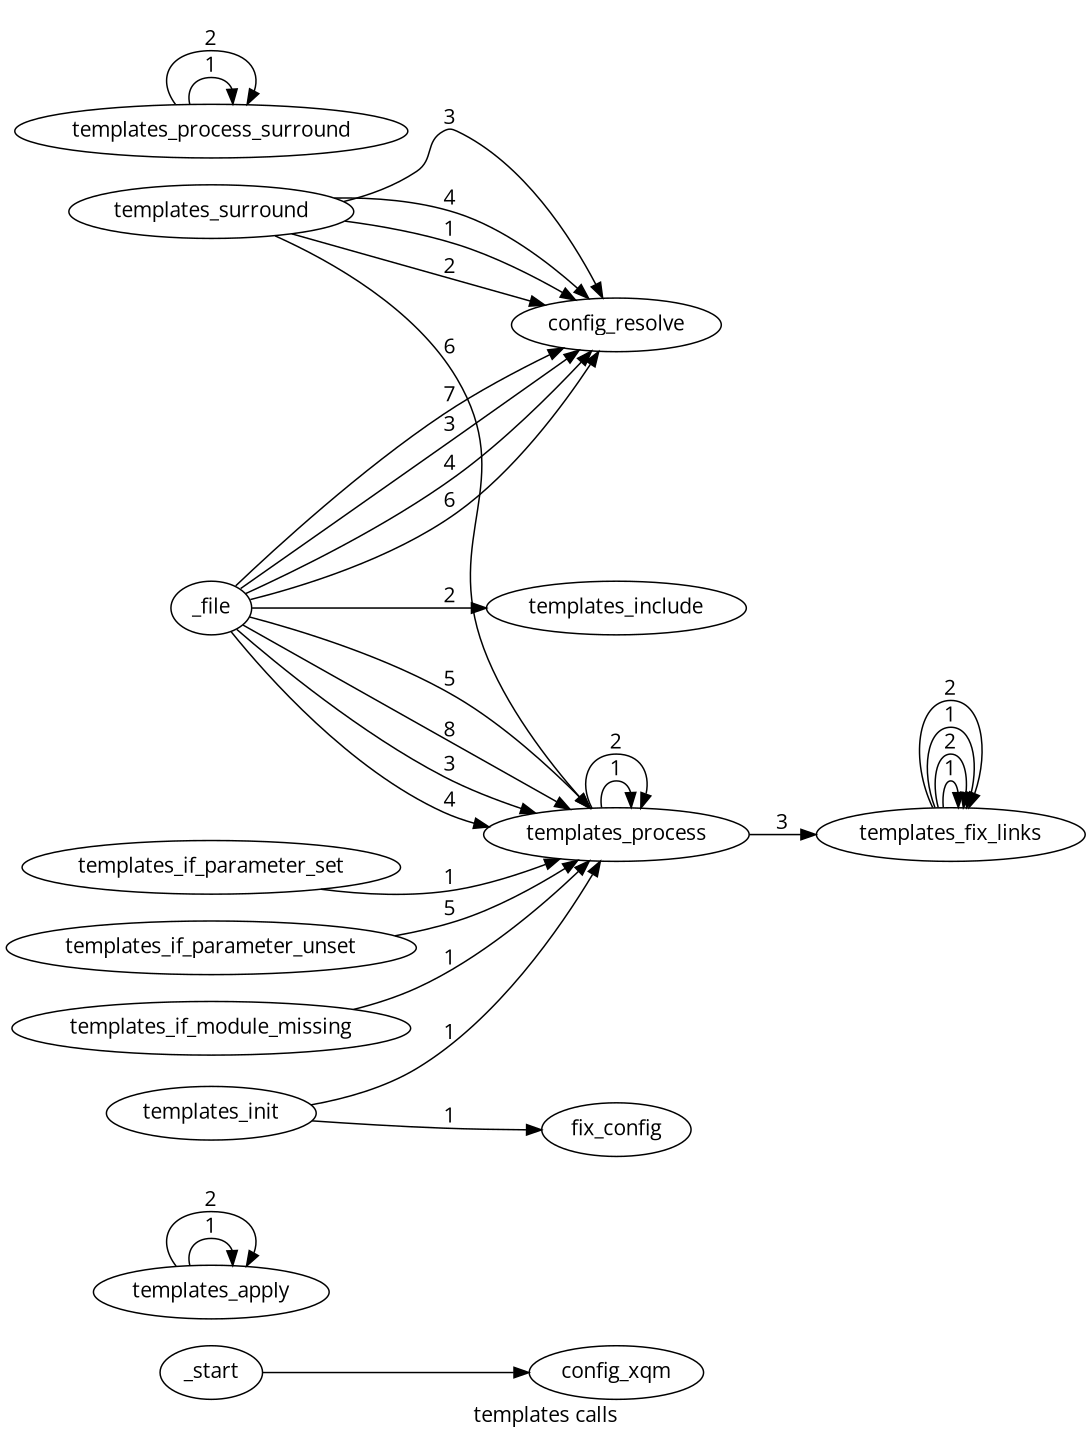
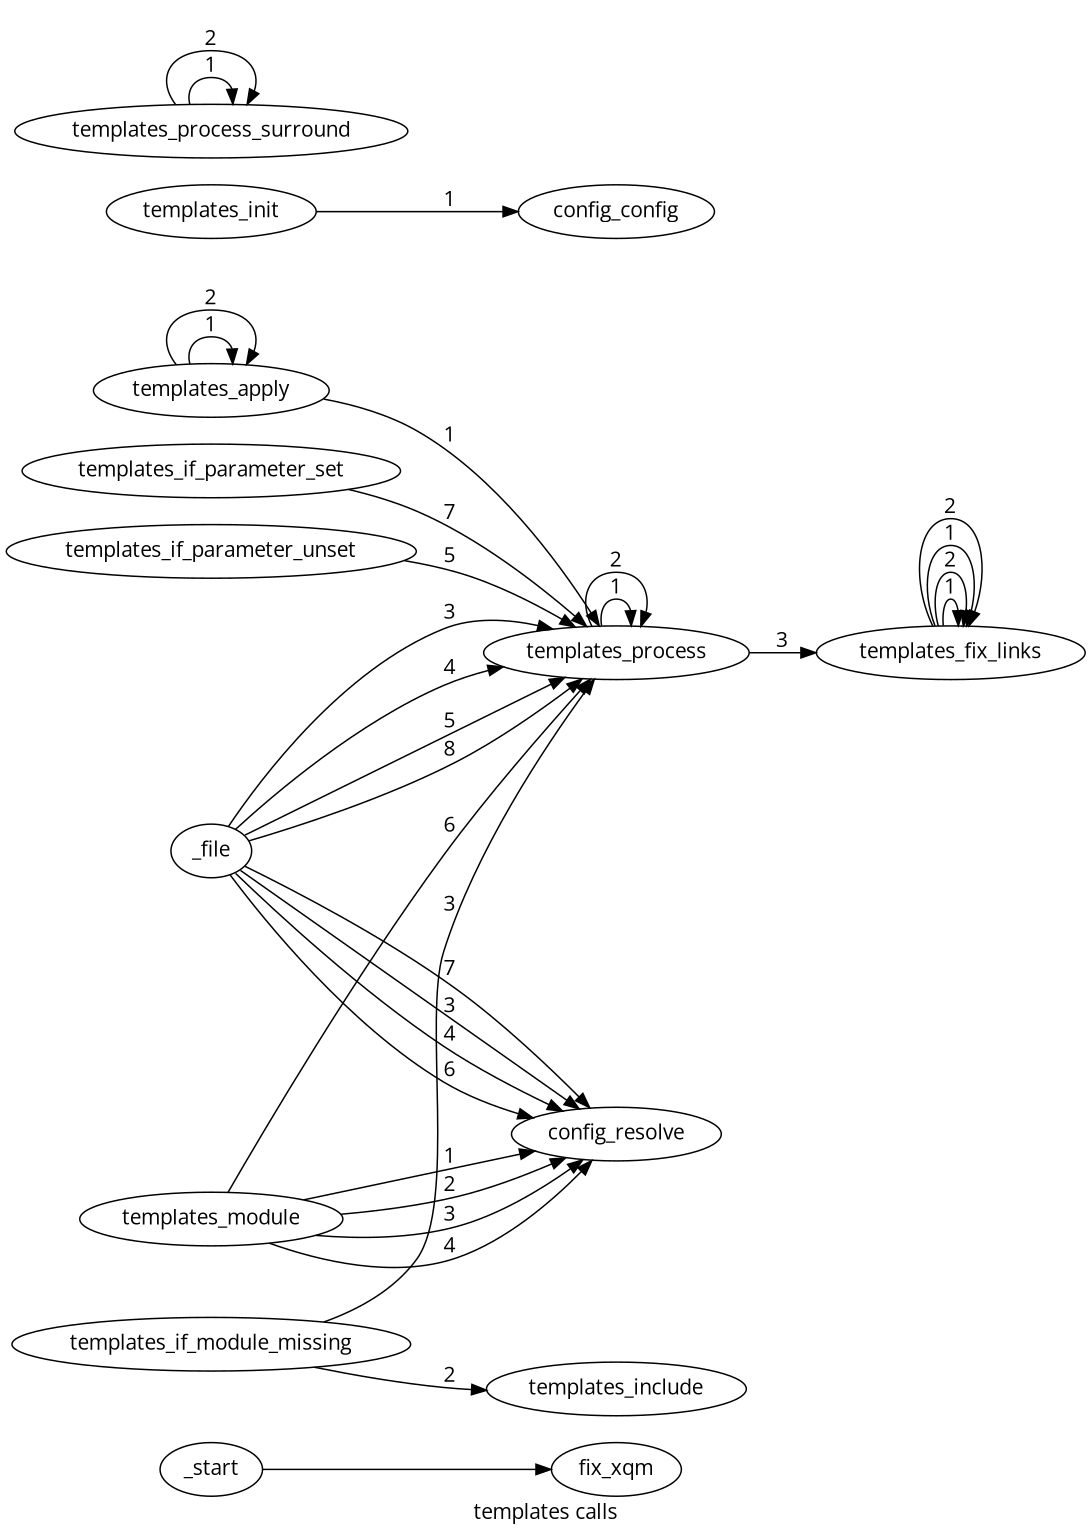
node "templates_surround": label "templates_surround" -> "templates_module"
edge "_file" -> "templates_include": now "templates_if_module_missing" -> "templates_include"
edge "templates_if_parameter_set" -> "templates_process": label "1" -> "7"
edge "templates_if_module_missing" -> "templates_process": label "1" -> "3"
edge "templates_init" -> "templates_process": now "templates_apply" -> "templates_process"
node "fix_config": label "fix_config" -> "config_config"
node "config_xqm": label "config_xqm" -> "fix_xqm"
